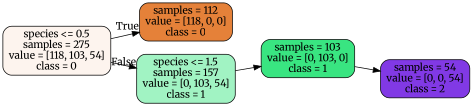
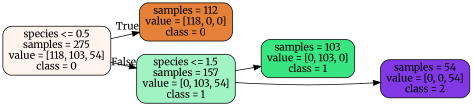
edge "samples = 103 value = [0, 103, 0] class = 1" -> "samples = 54 value = [0, 0, 54] class = 2": now "species <= 1.5 samples = 157 value = [0, 103, 54] class = 1" -> "samples = 54 value = [0, 0, 54] class = 2"
